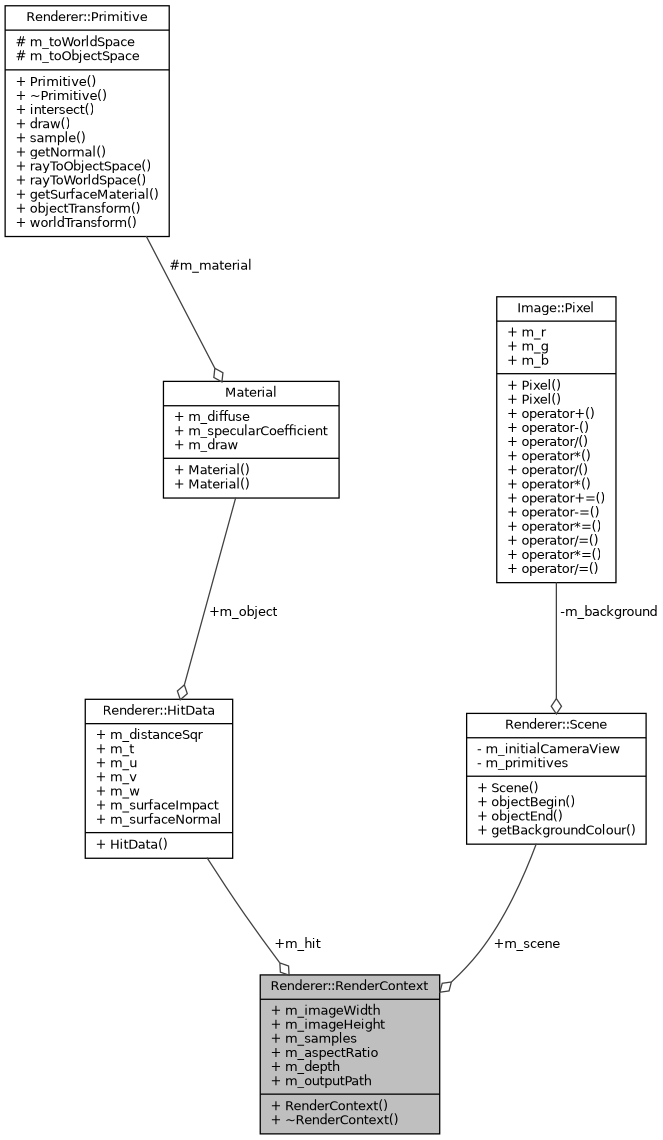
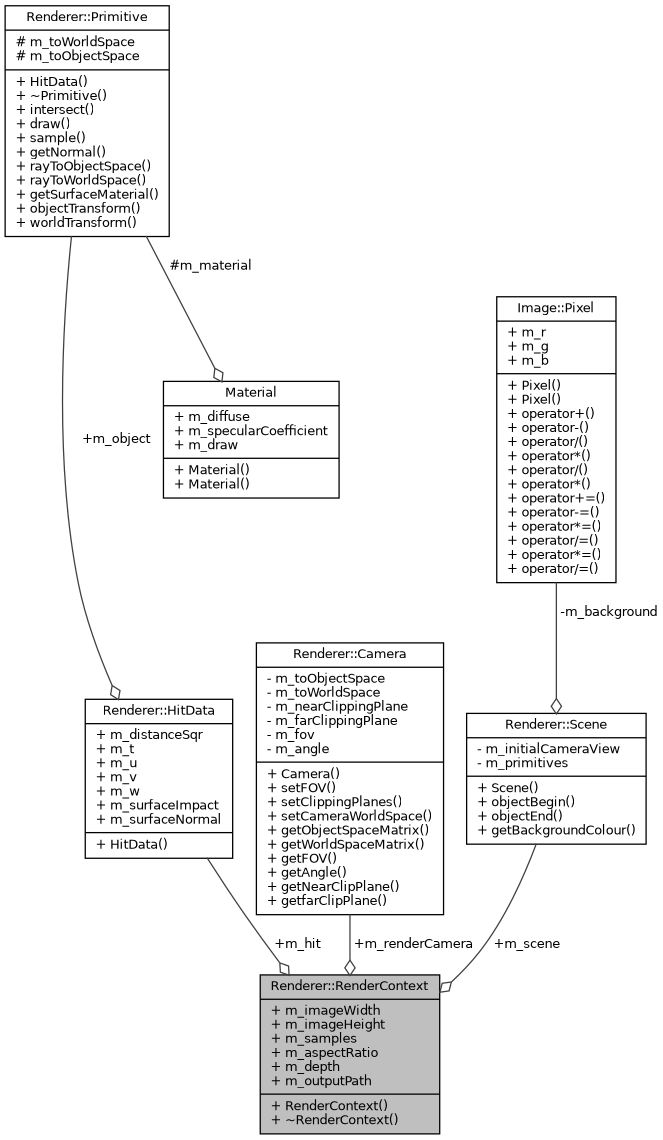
node "Renderer::Primitive": text "+ Primitive()" -> "+ HitData()"
edge "Material" -> "Renderer::HitData": now "Renderer::Primitive" -> "Renderer::HitData"
node "Renderer::Camera": added
